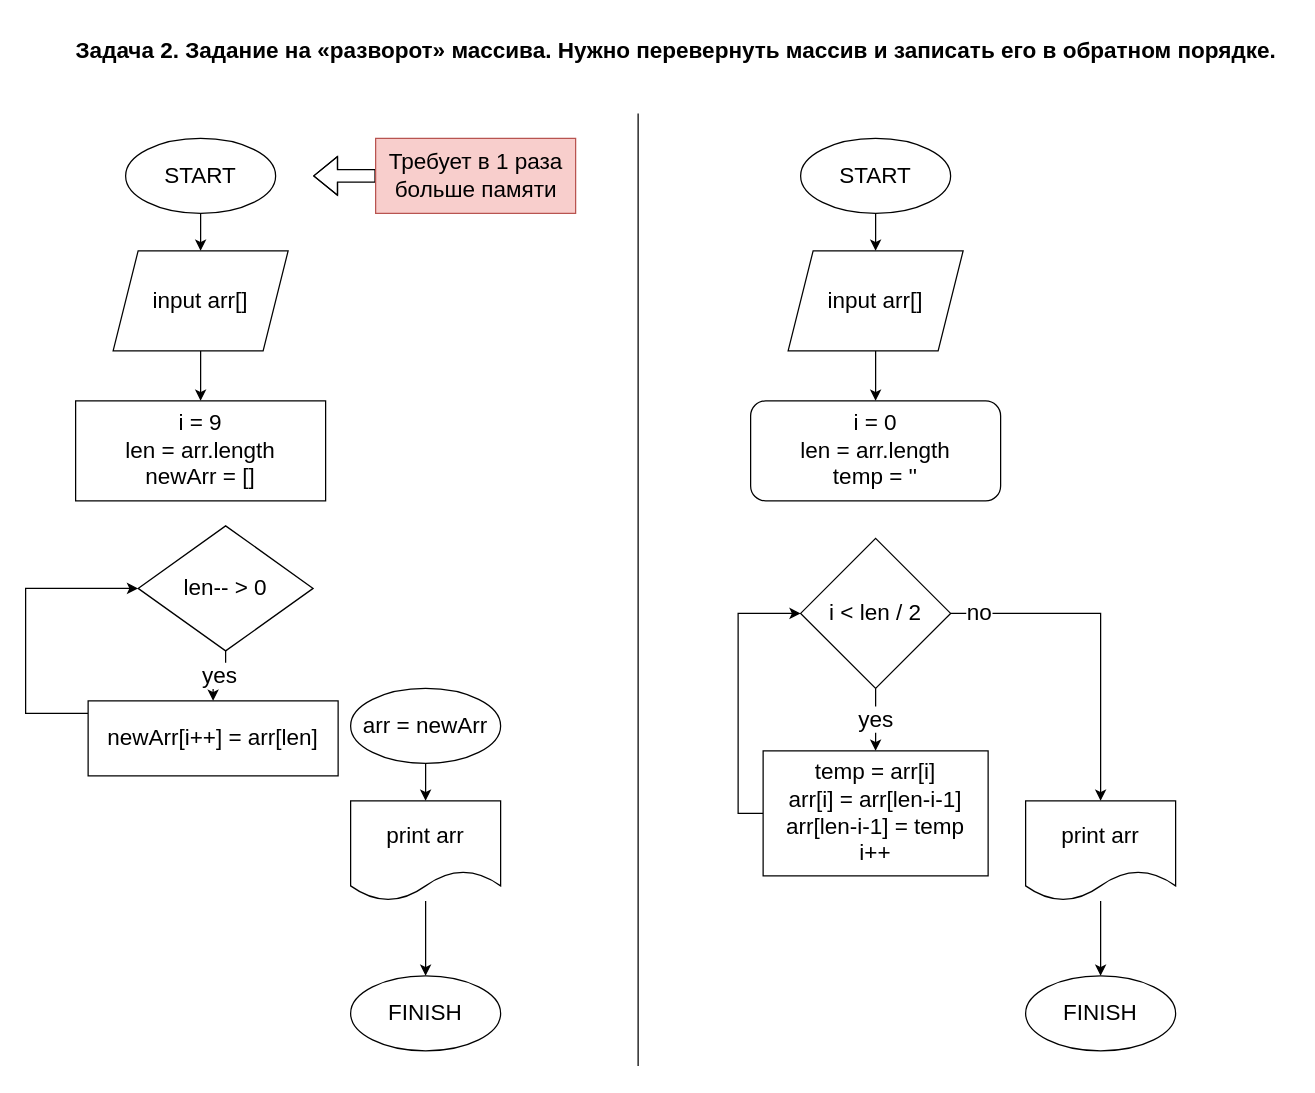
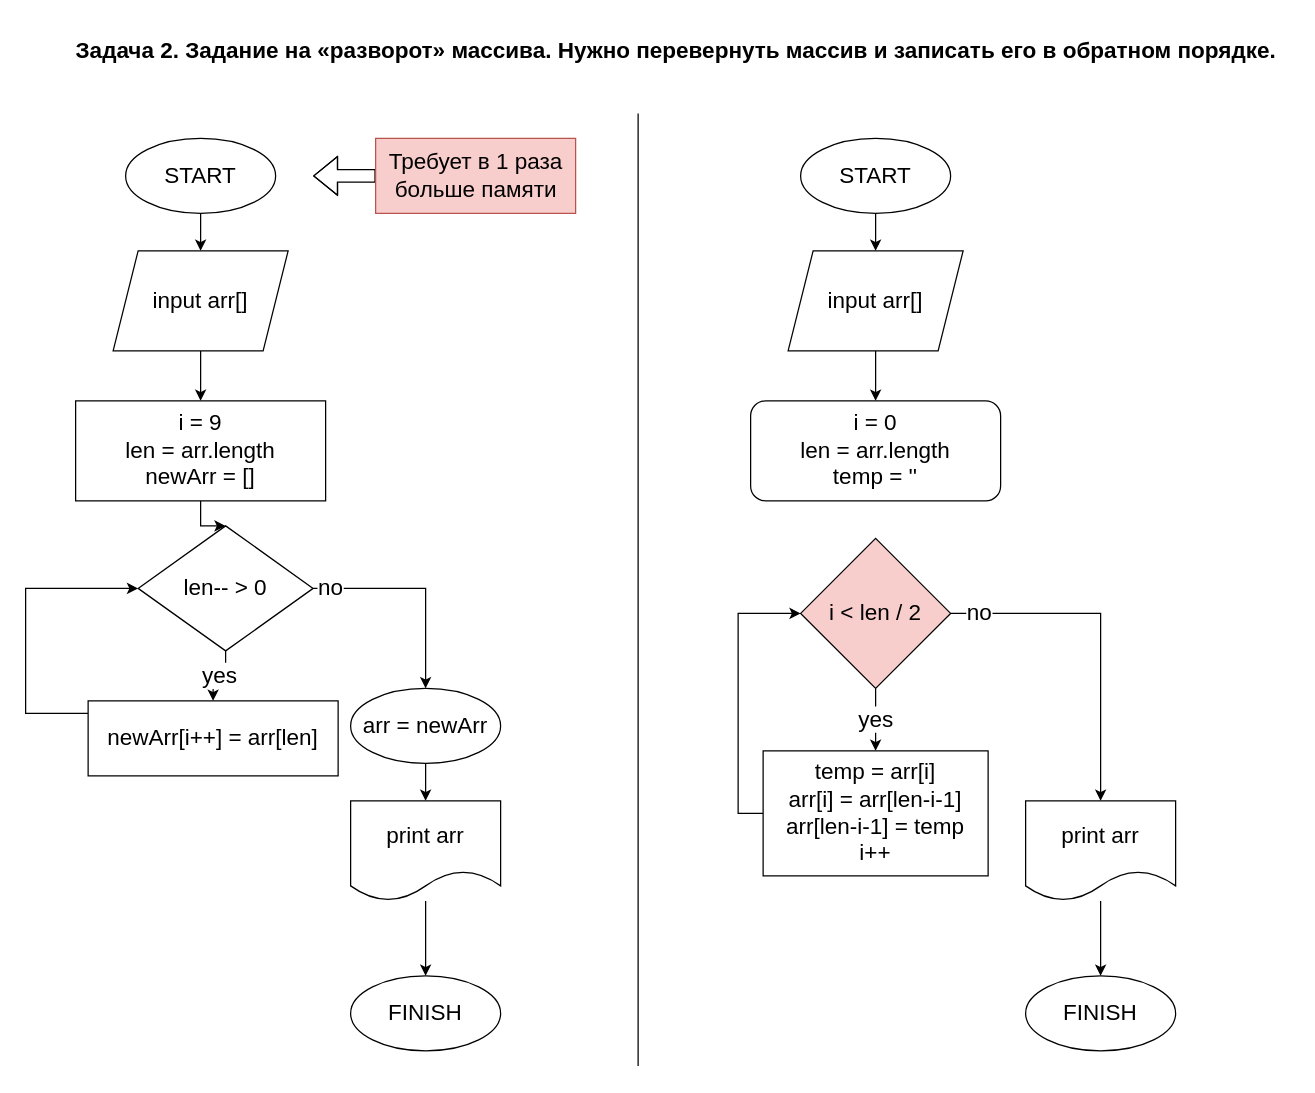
edge "i = 9 len = arr.length newArr = []" -> "len-- > 0": added
edge "len-- > 0" -> "arr = newArr": added, label "no"
node "i < len / 2": fillcolor #ffffff -> #f8cecc
